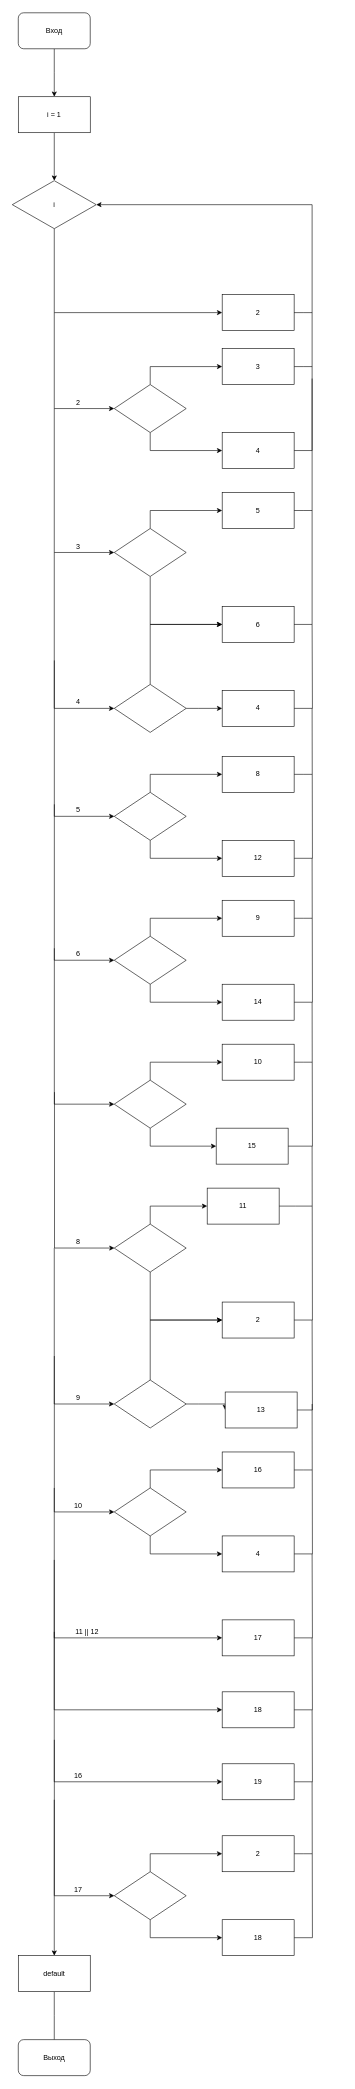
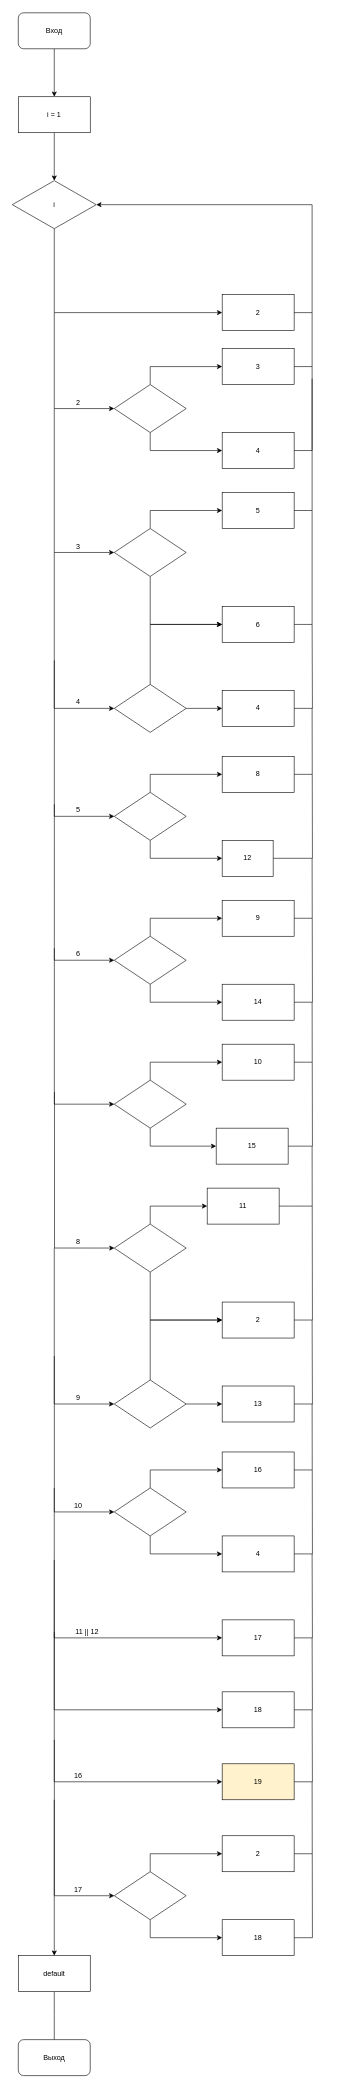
node "12": size 72x36 -> 51x36
node "13": moved (261, 1410) -> (258, 1404)
node "19": fillcolor #ffffff -> #fff2cc
